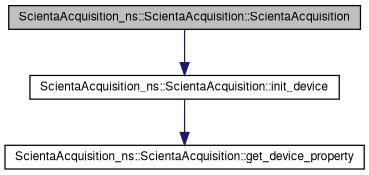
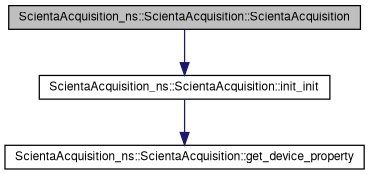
node "ScientaAcquisition_ns::ScientaAcquisition::init_device": label "ScientaAcquisition_ns::ScientaAcquisition::init_device" -> "ScientaAcquisition_ns::ScientaAcquisition::init_init"
